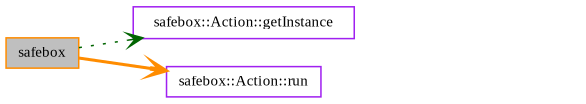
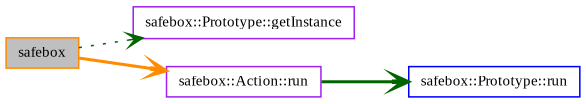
node "safebox::Action::getInstance": label "safebox::Action::getInstance" -> "safebox::Prototype::getInstance"
node "safebox::Prototype::run": added
